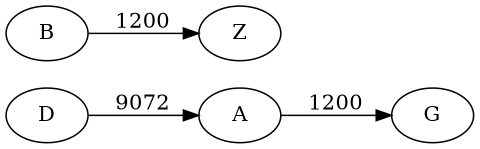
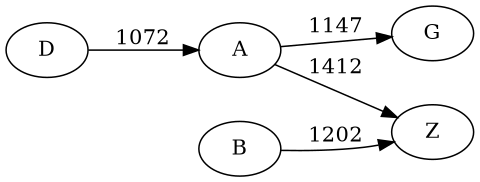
edge "B" -> "Z": label "1200" -> "1202"
edge "A" -> "Z": added, label "1412"
edge "D" -> "A": label "9072" -> "1072"
edge "A" -> "G": label "1200" -> "1147"
